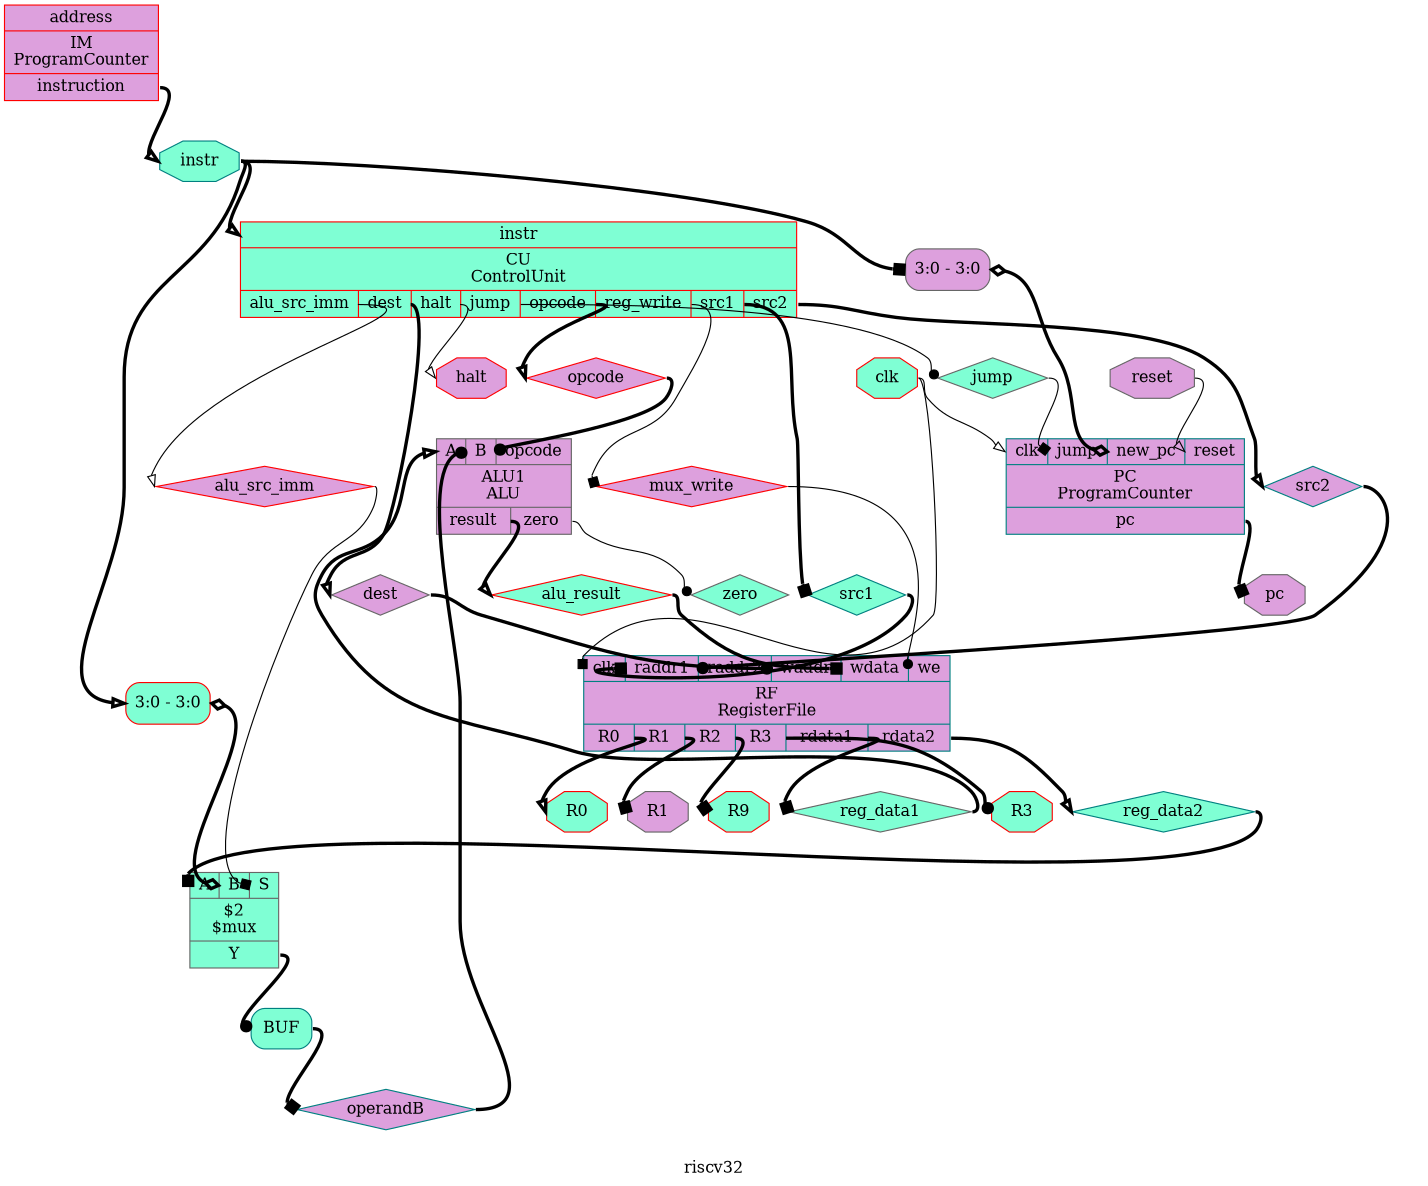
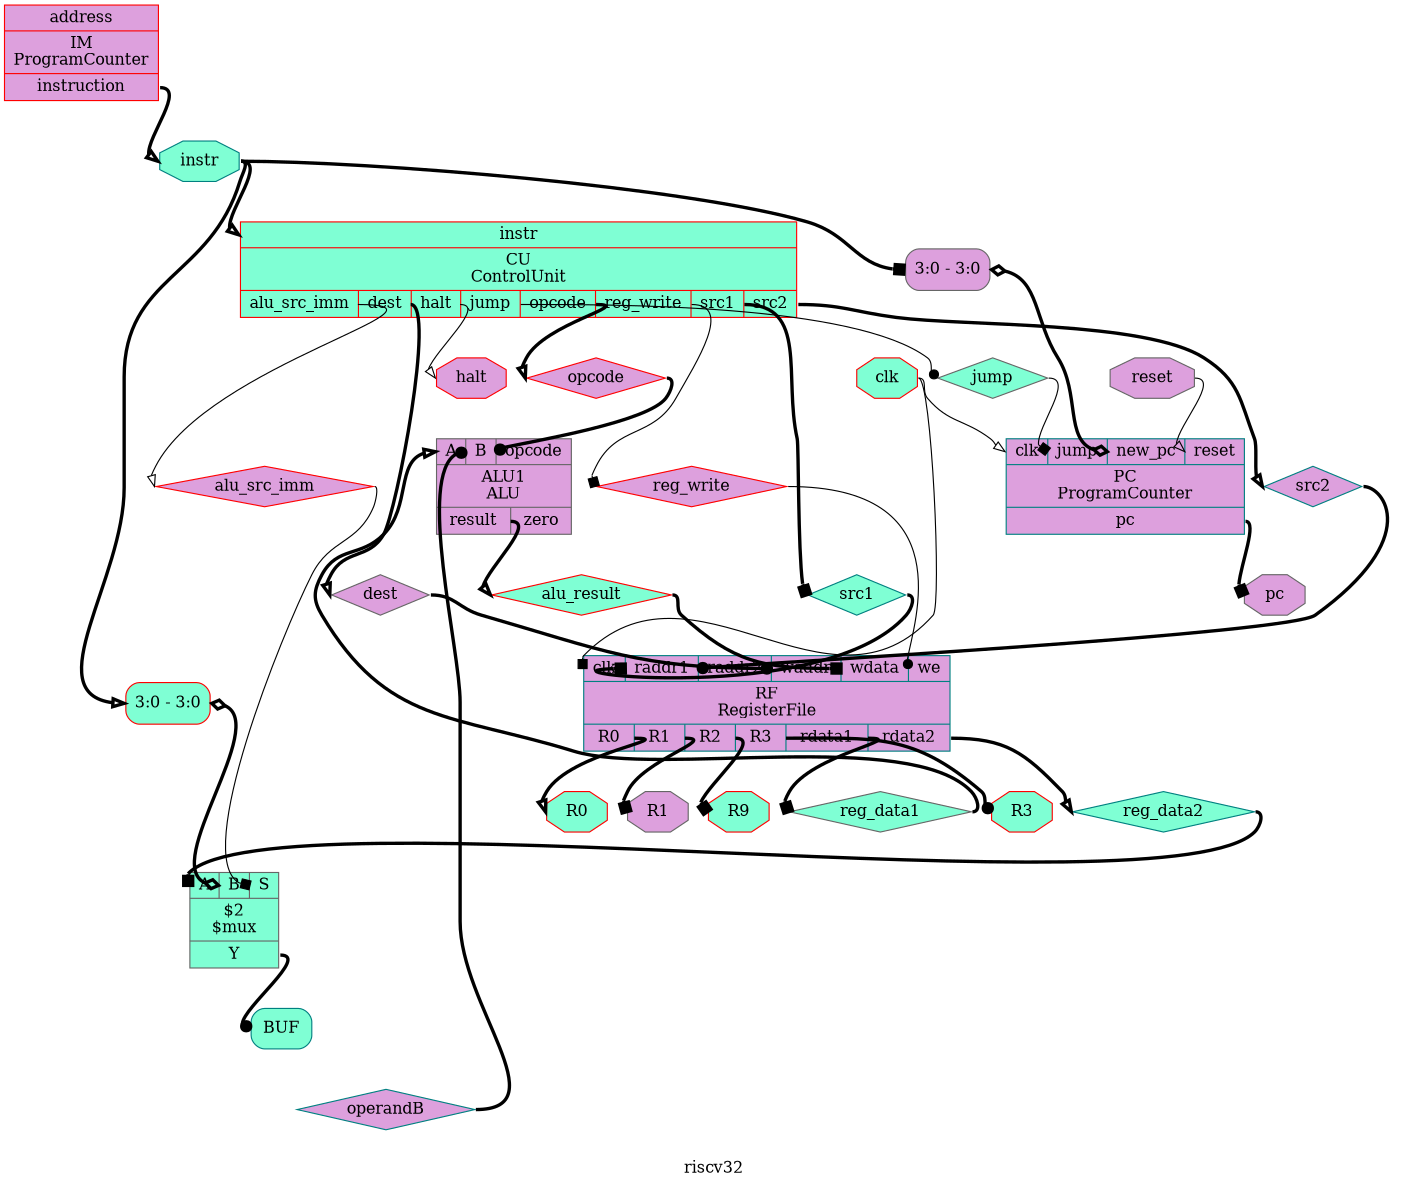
node "mux_write": label "mux_write" -> "reg_write"
node "zero": removed
edge "BUF" -> "operandB": removed
